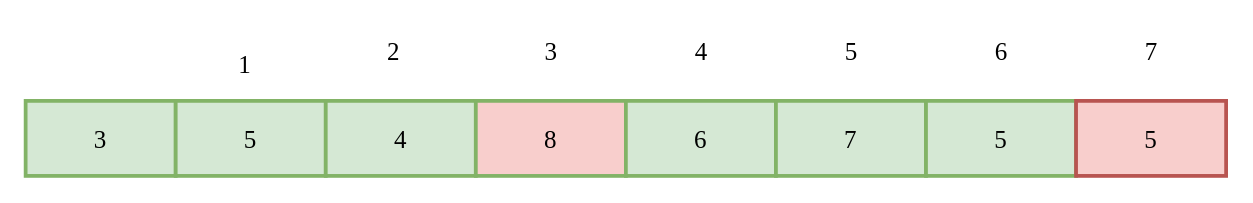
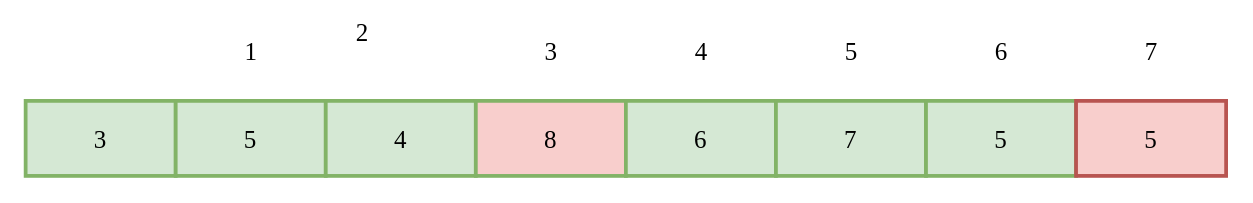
node "2": moved (393, 51) -> (362, 32)
node "1": moved (244, 63) -> (251, 51)
